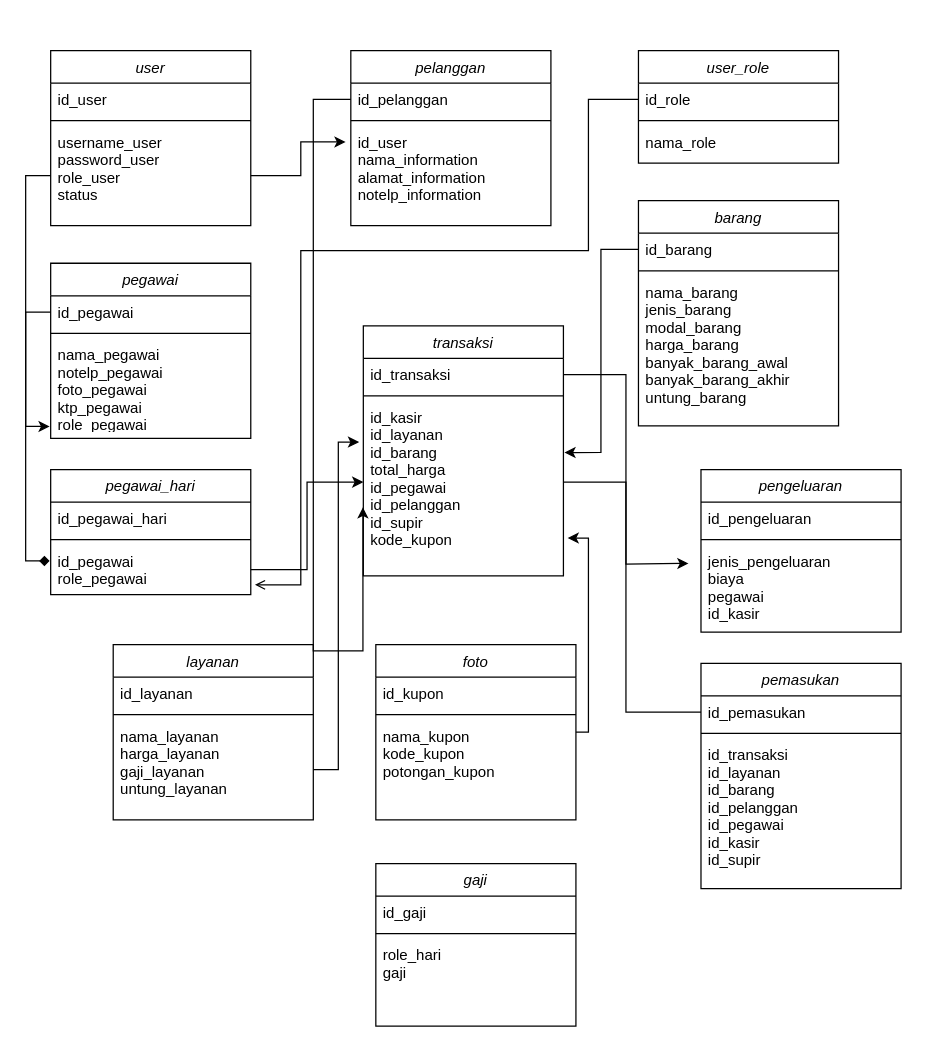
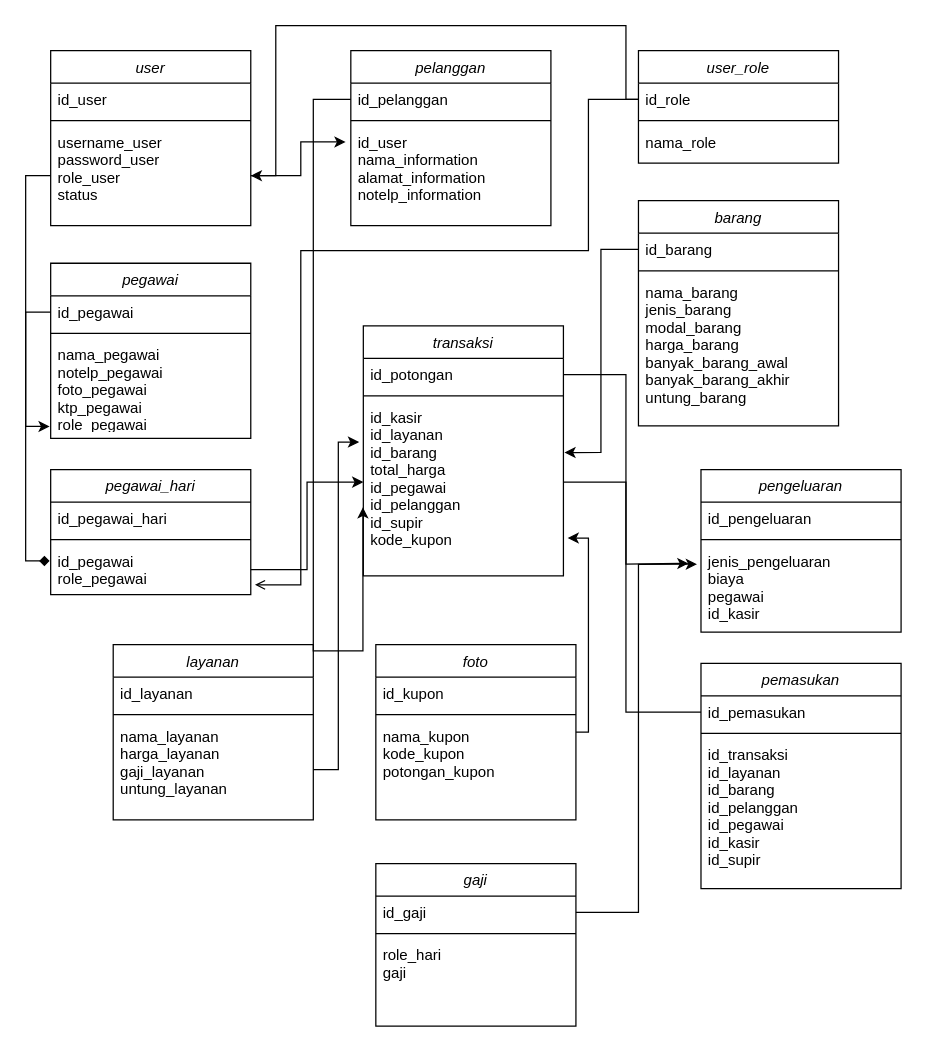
edge "id_role" -> "username_user password_user role_user status": added
node "id_transaksi": label "id_transaksi" -> "id_potongan"
edge "id_gaji" -> "jenis_pengeluaran biaya pegawai id_kasir": added
